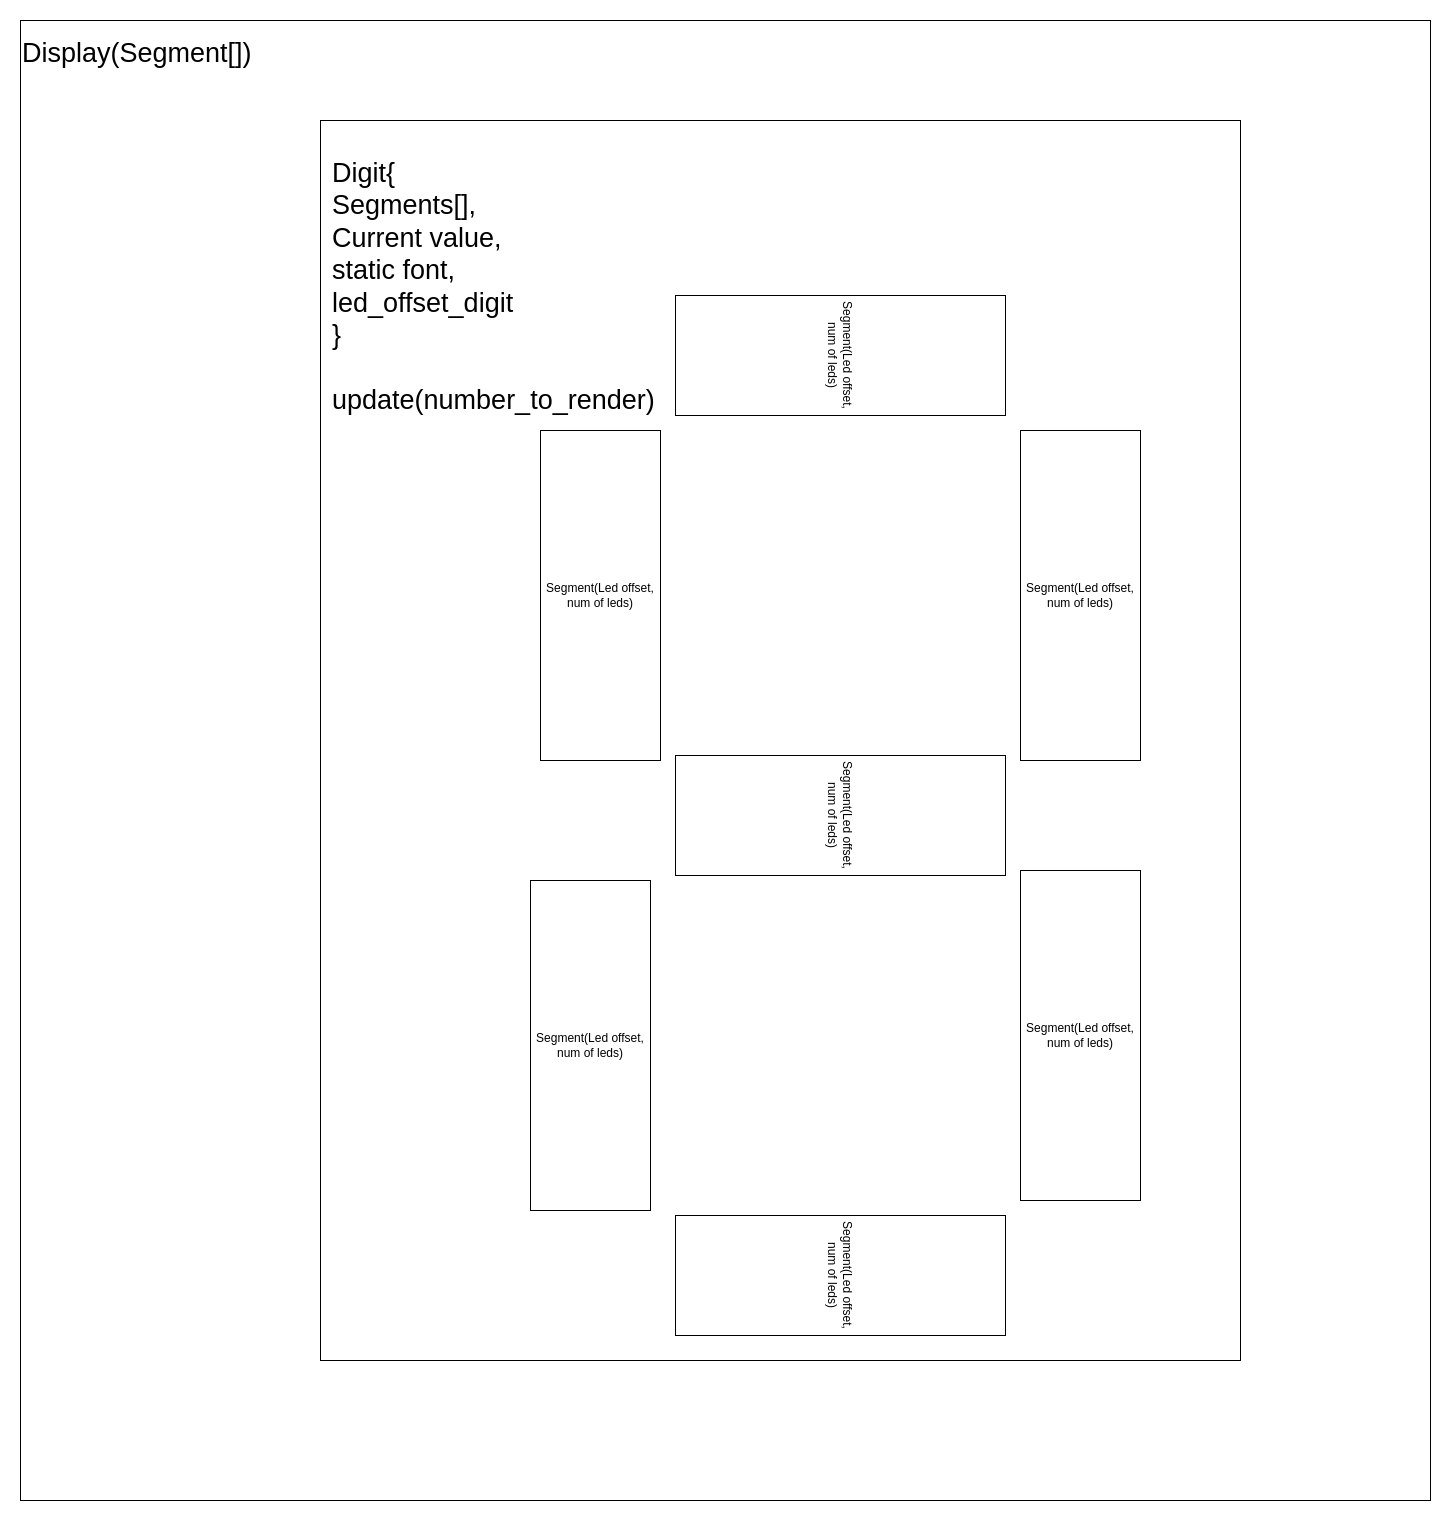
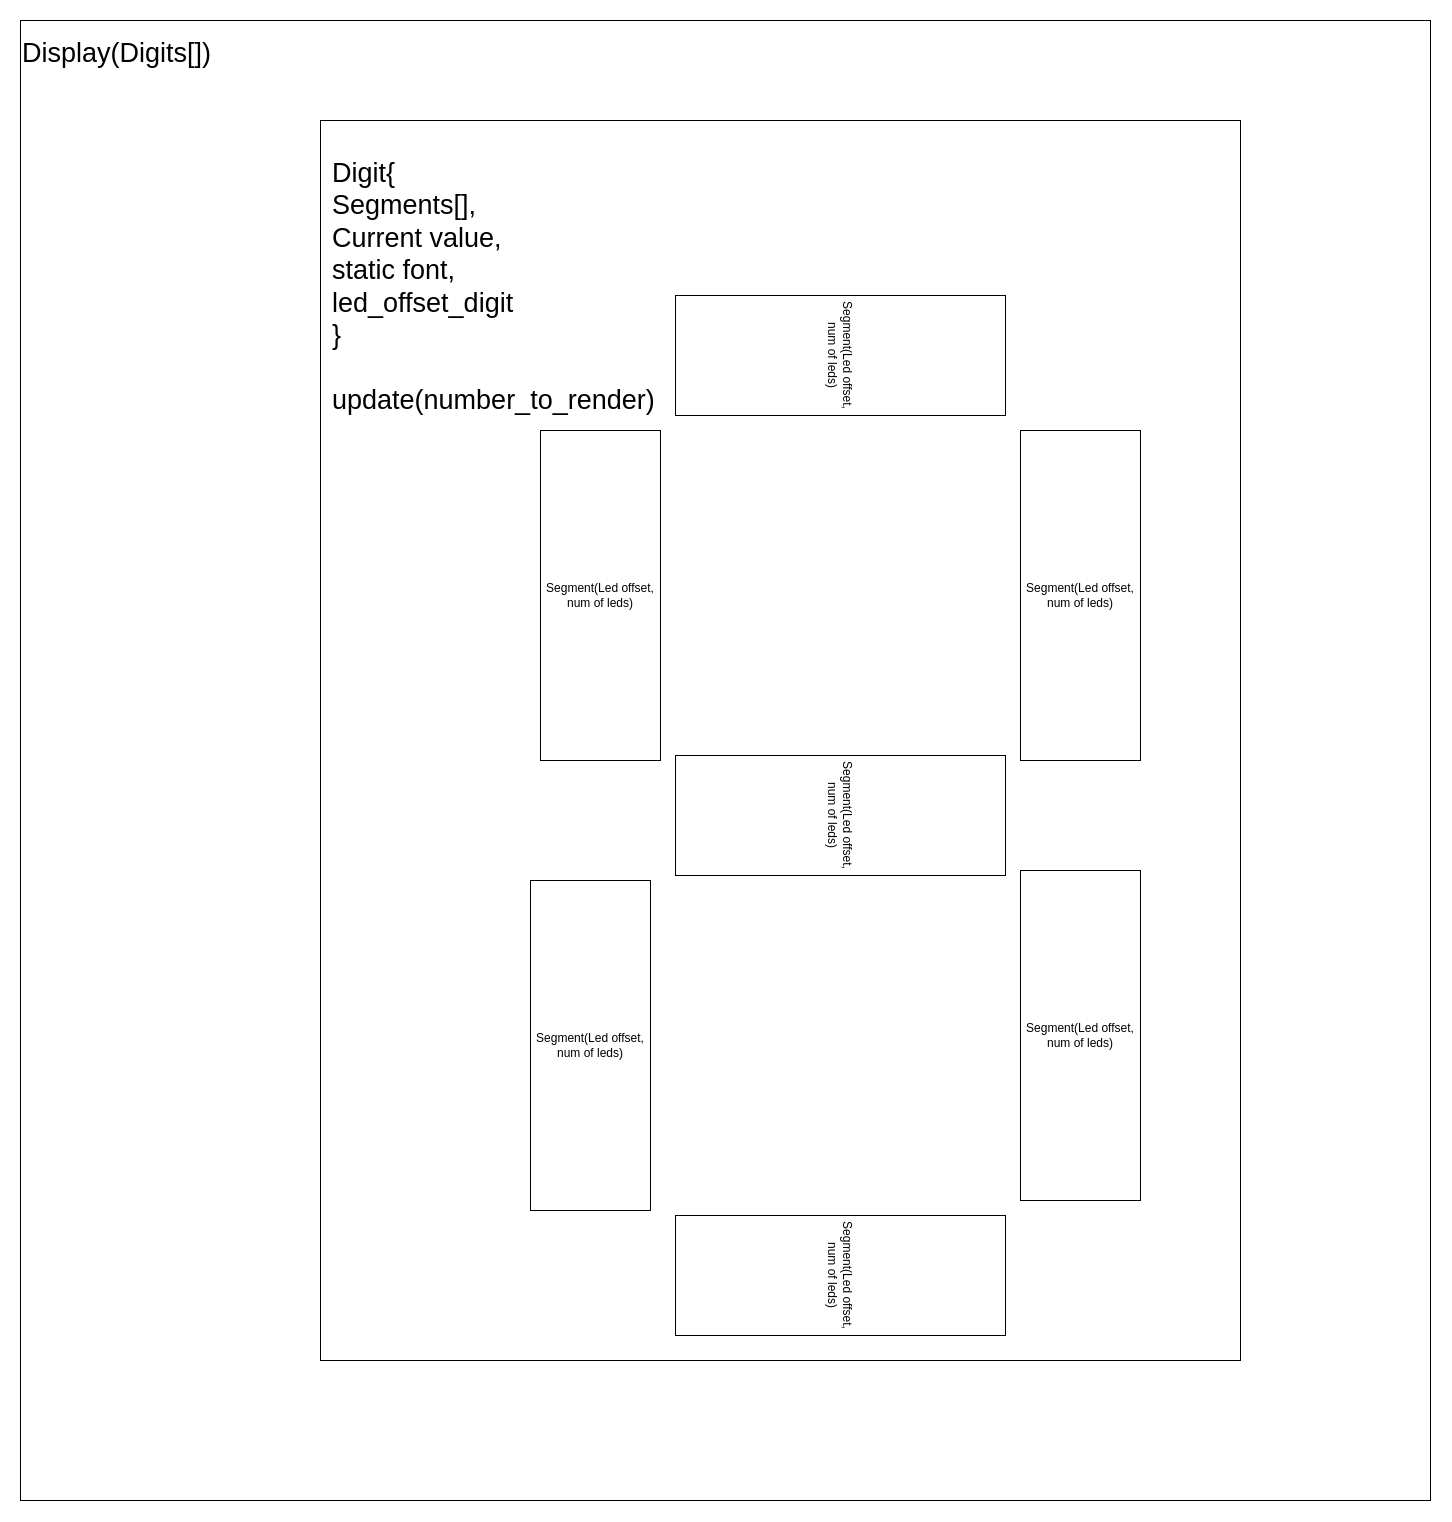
node "Display(Segment[])": label "Display(Segment[])" -> "Display(Digits[])"
